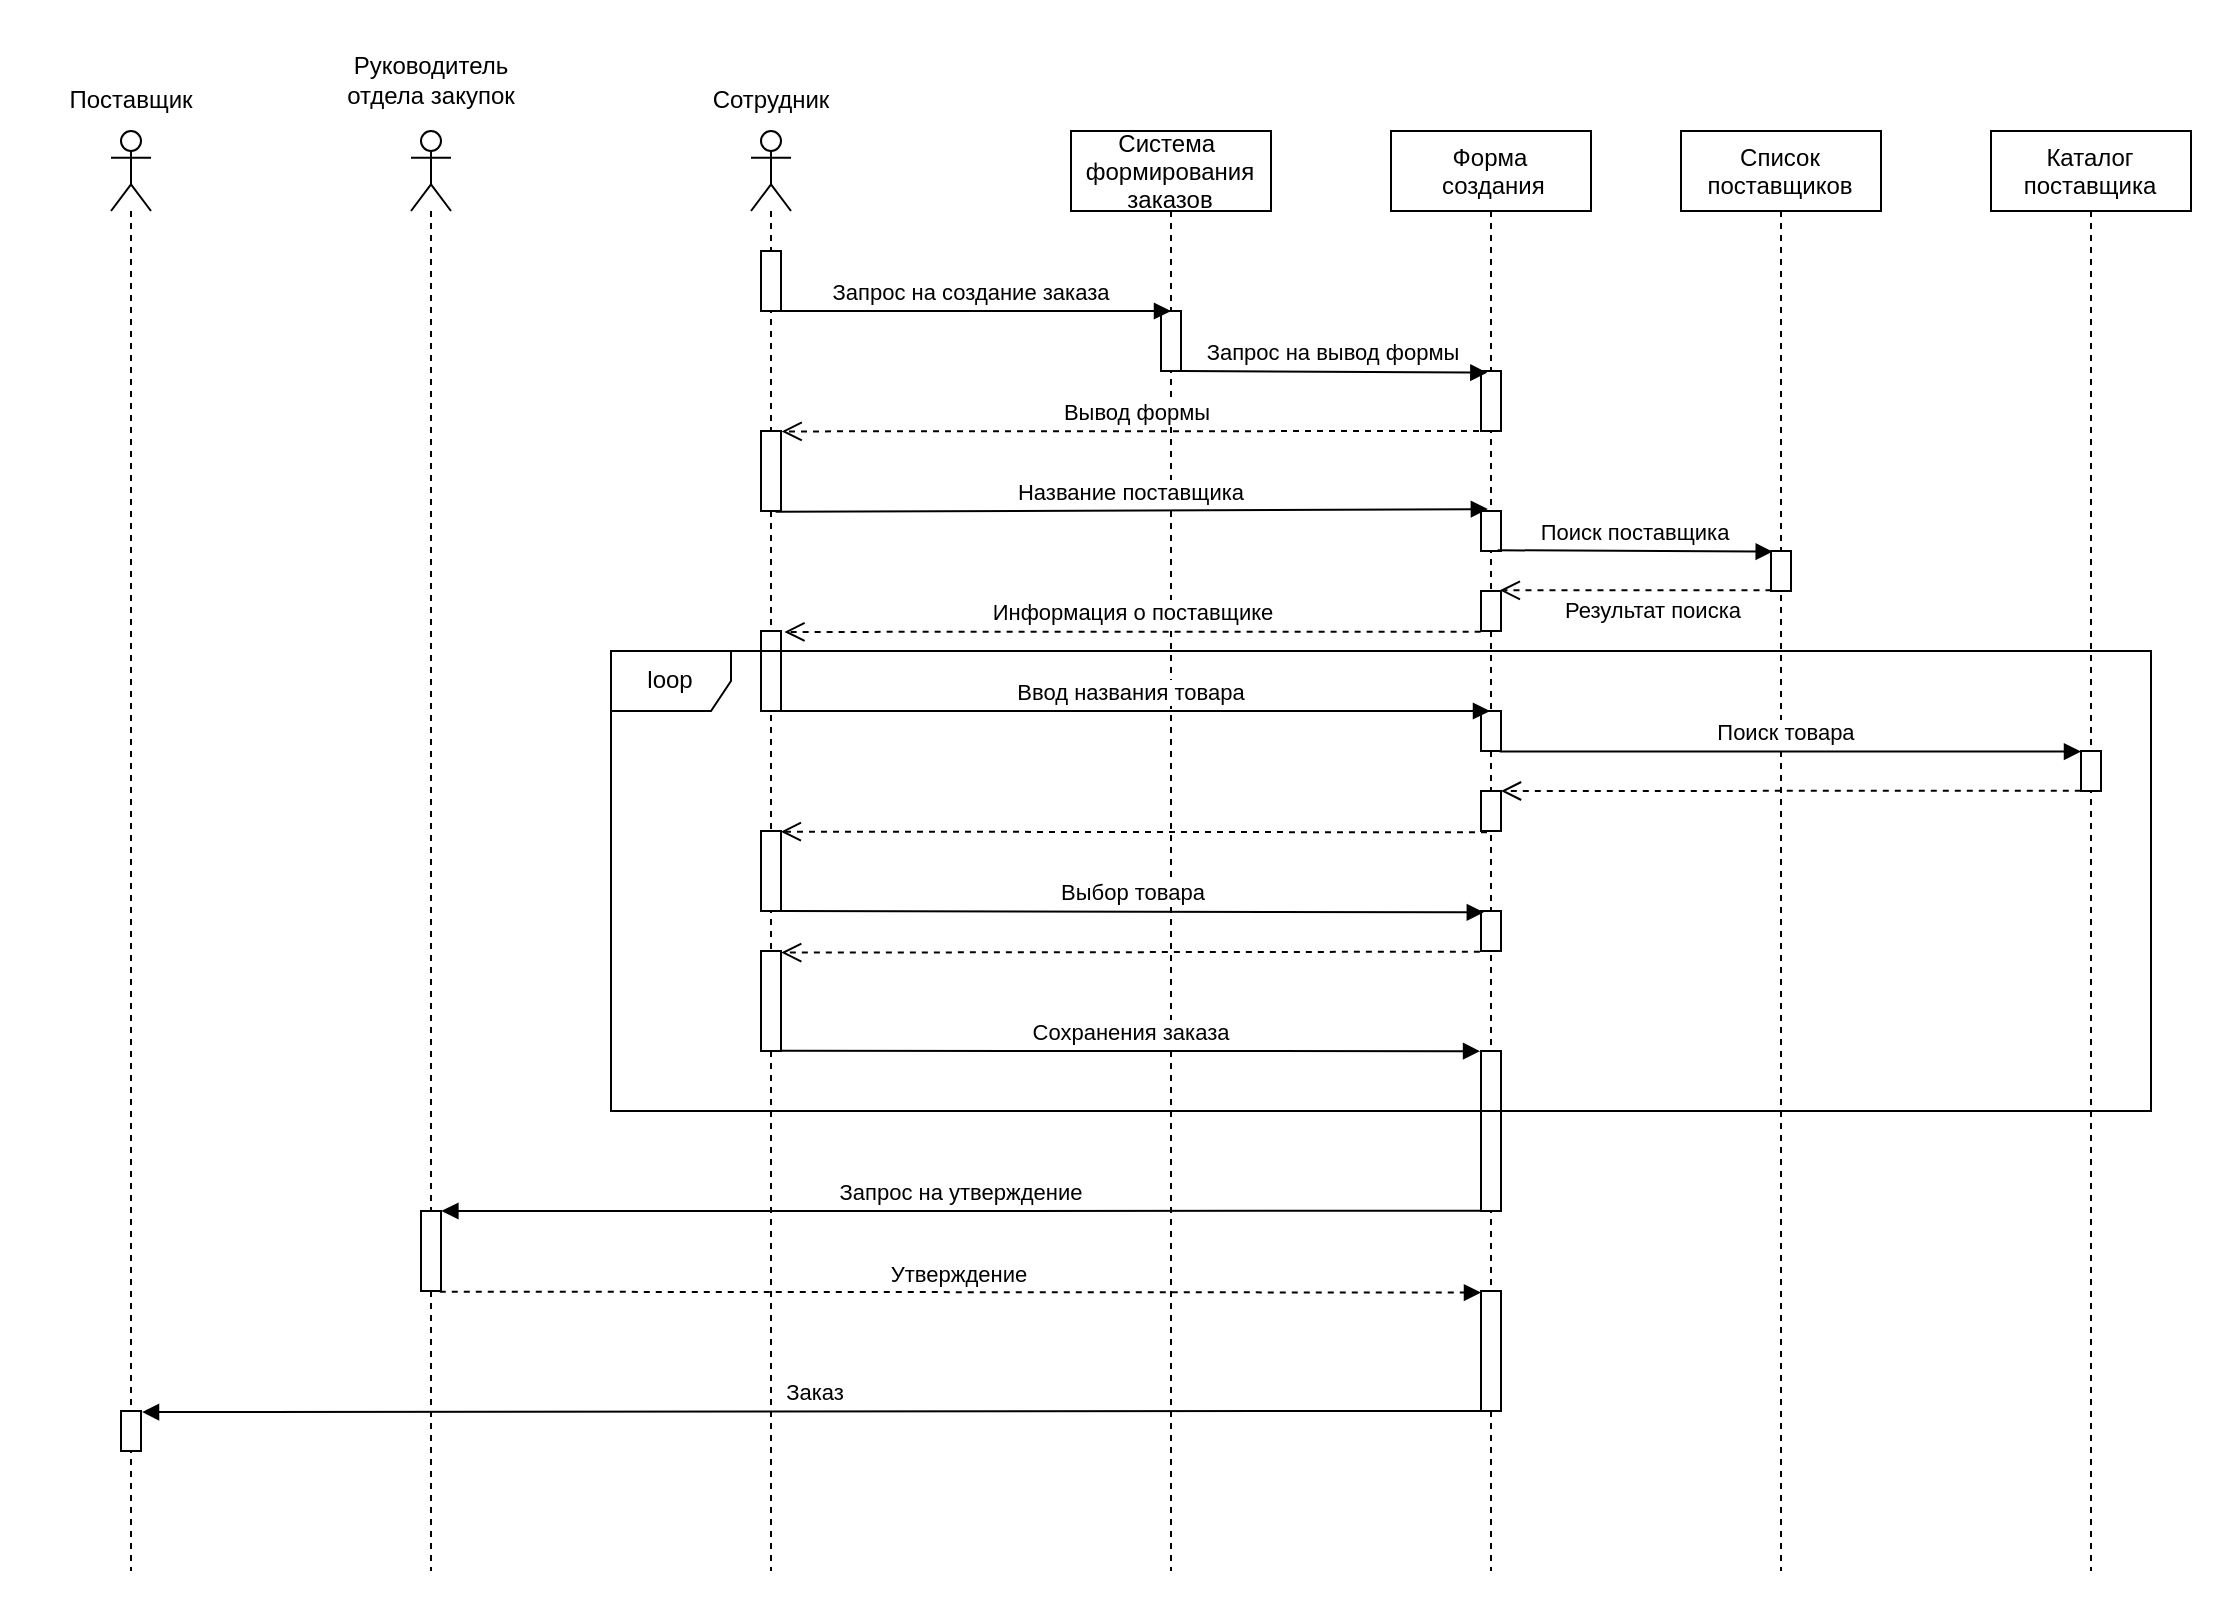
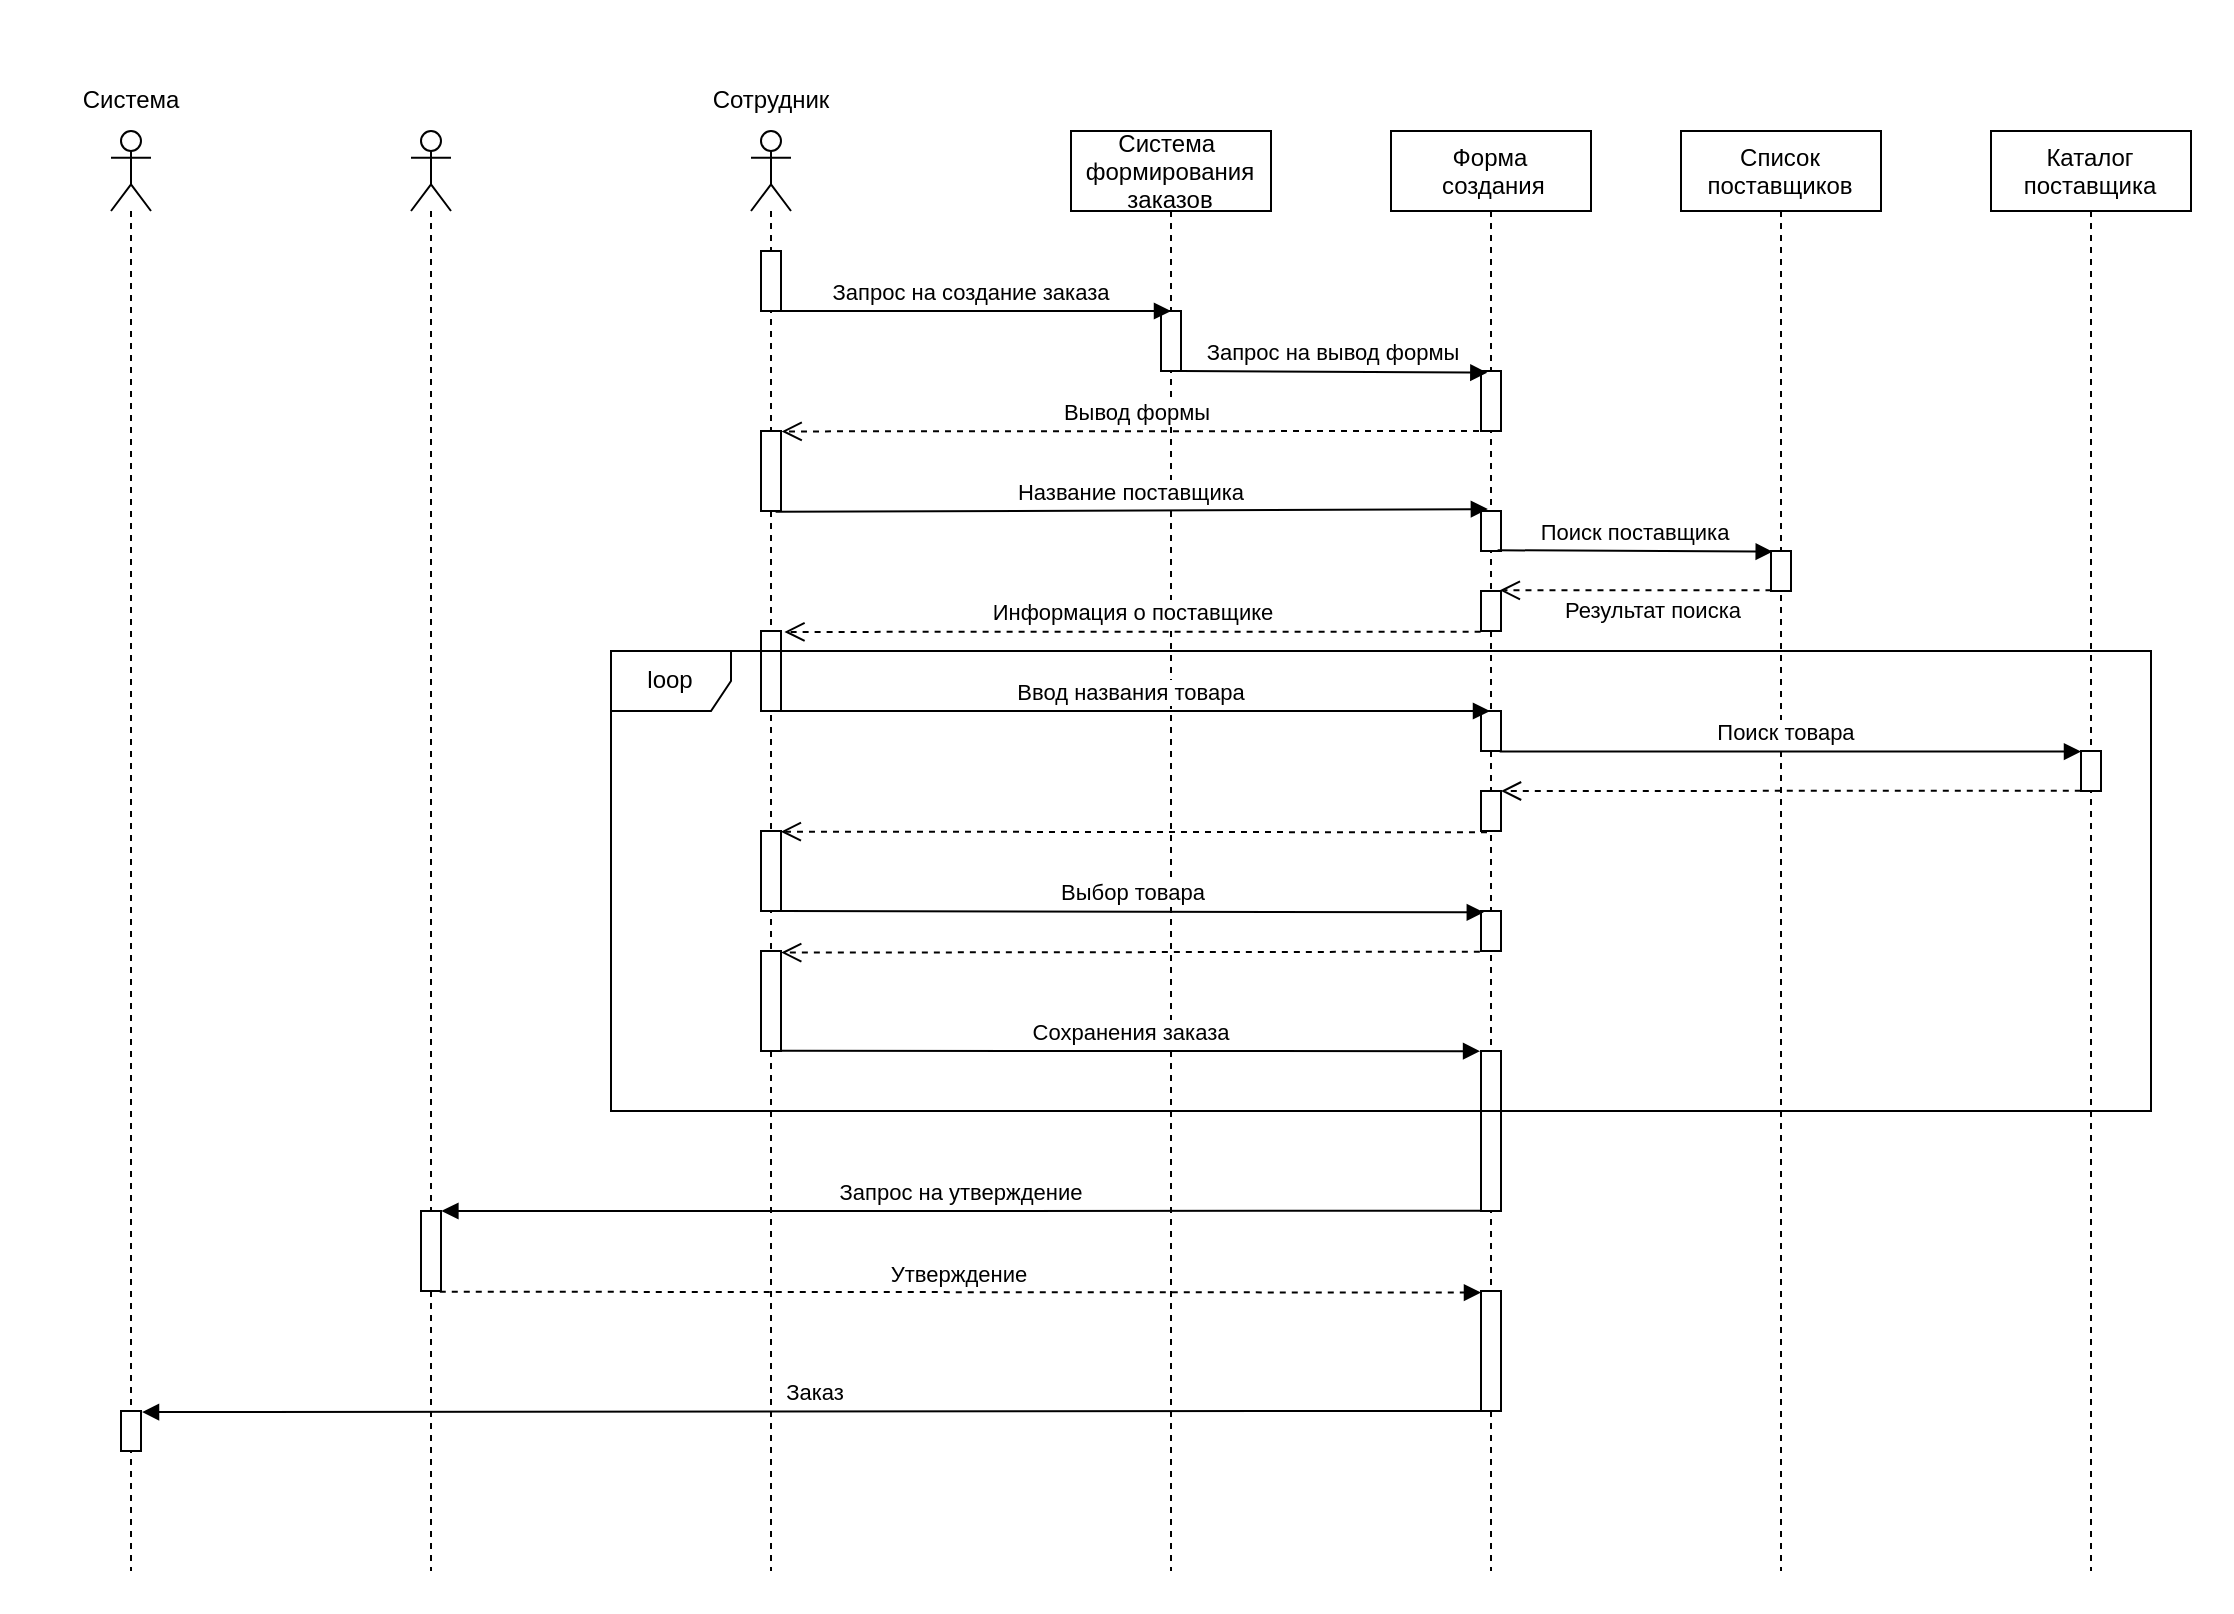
node "Руководитель отдела закупок": removed
node "Поставщик": label "Поставщик" -> "Система"
